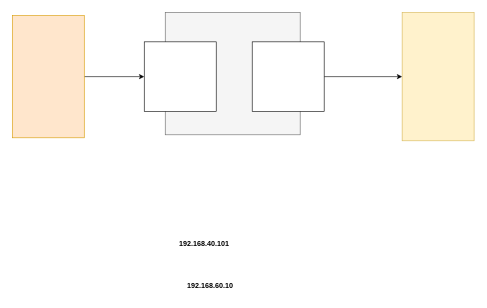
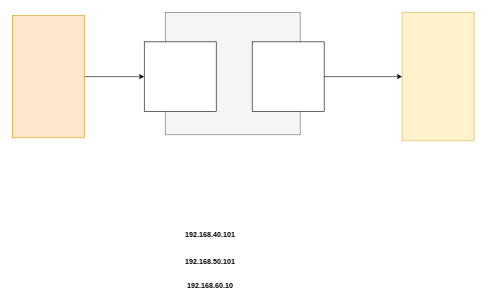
node "192.168.40.101": moved (204, 244) -> (210, 235)
node "192.168.50.101": added
